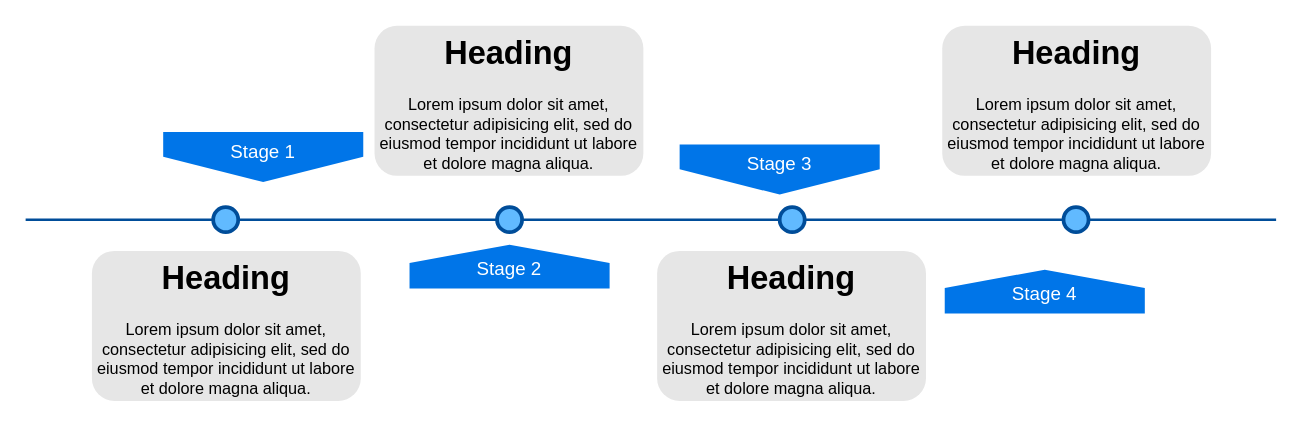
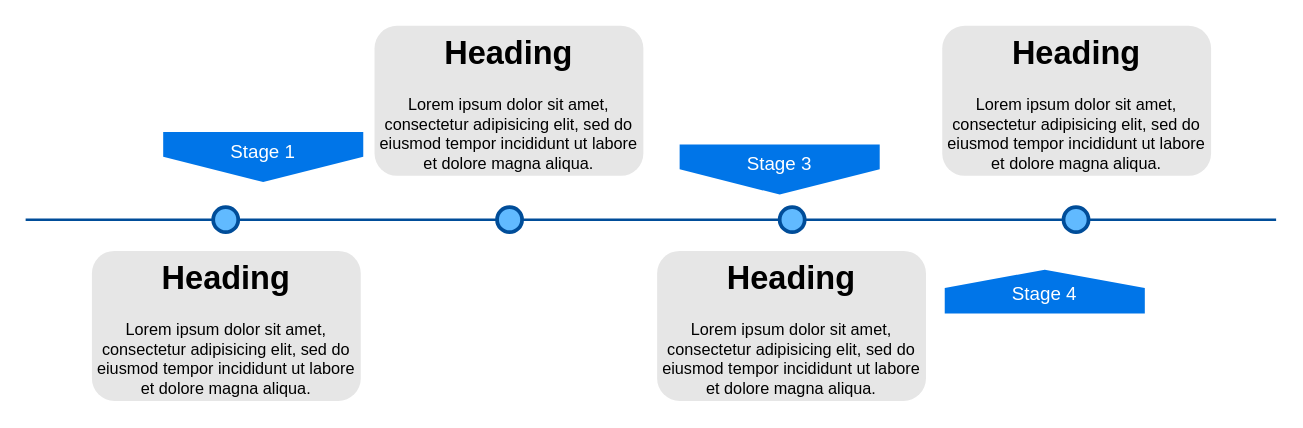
node "Stage 2": removed
